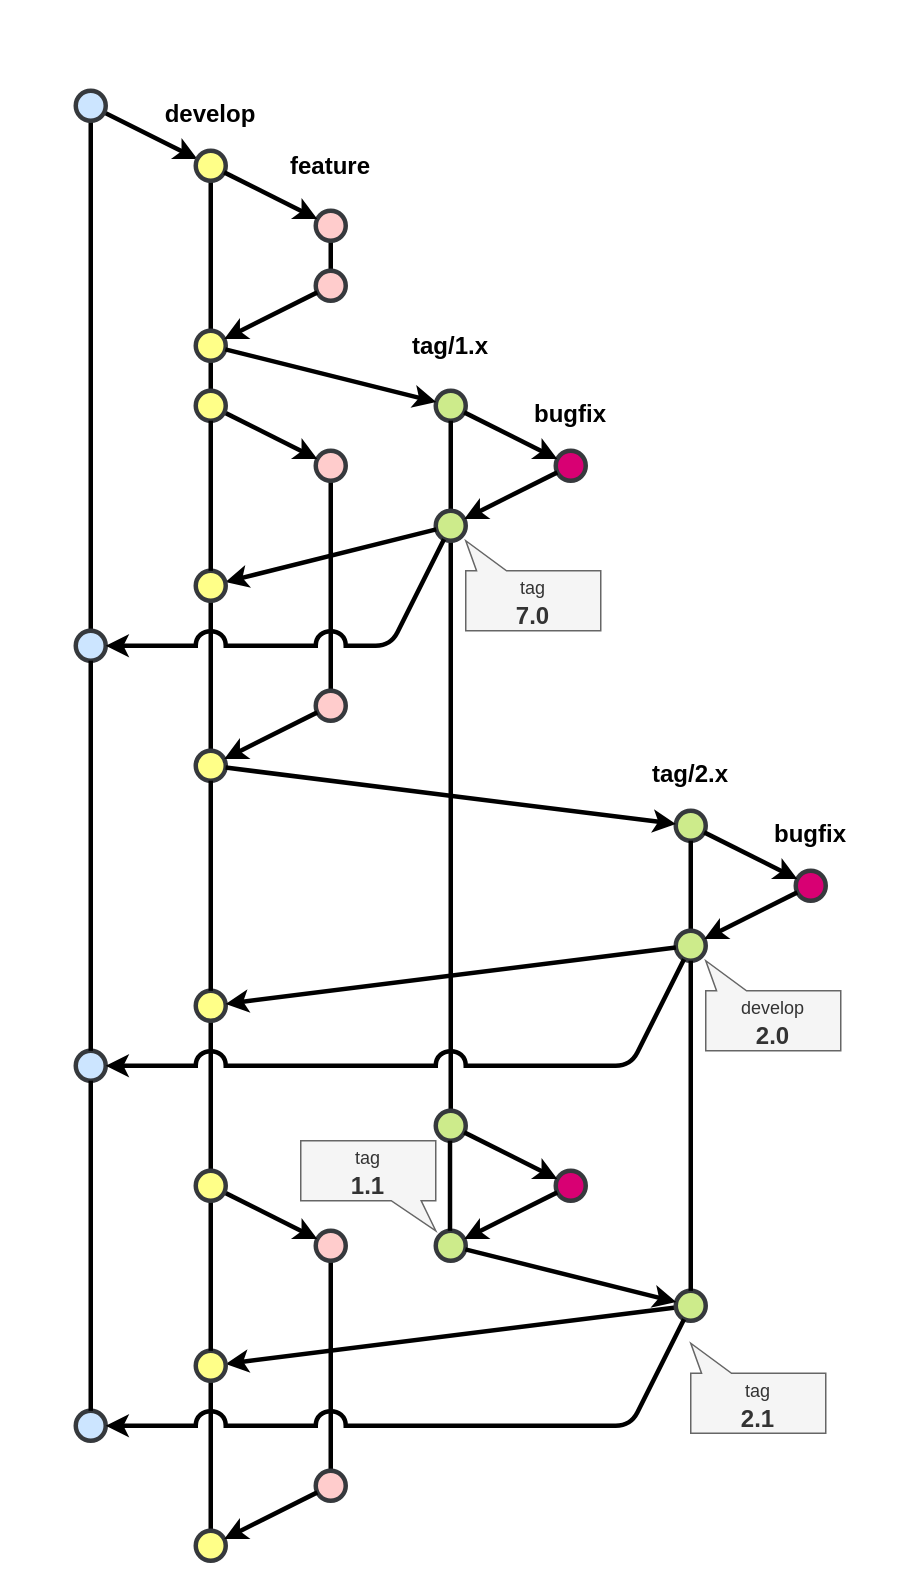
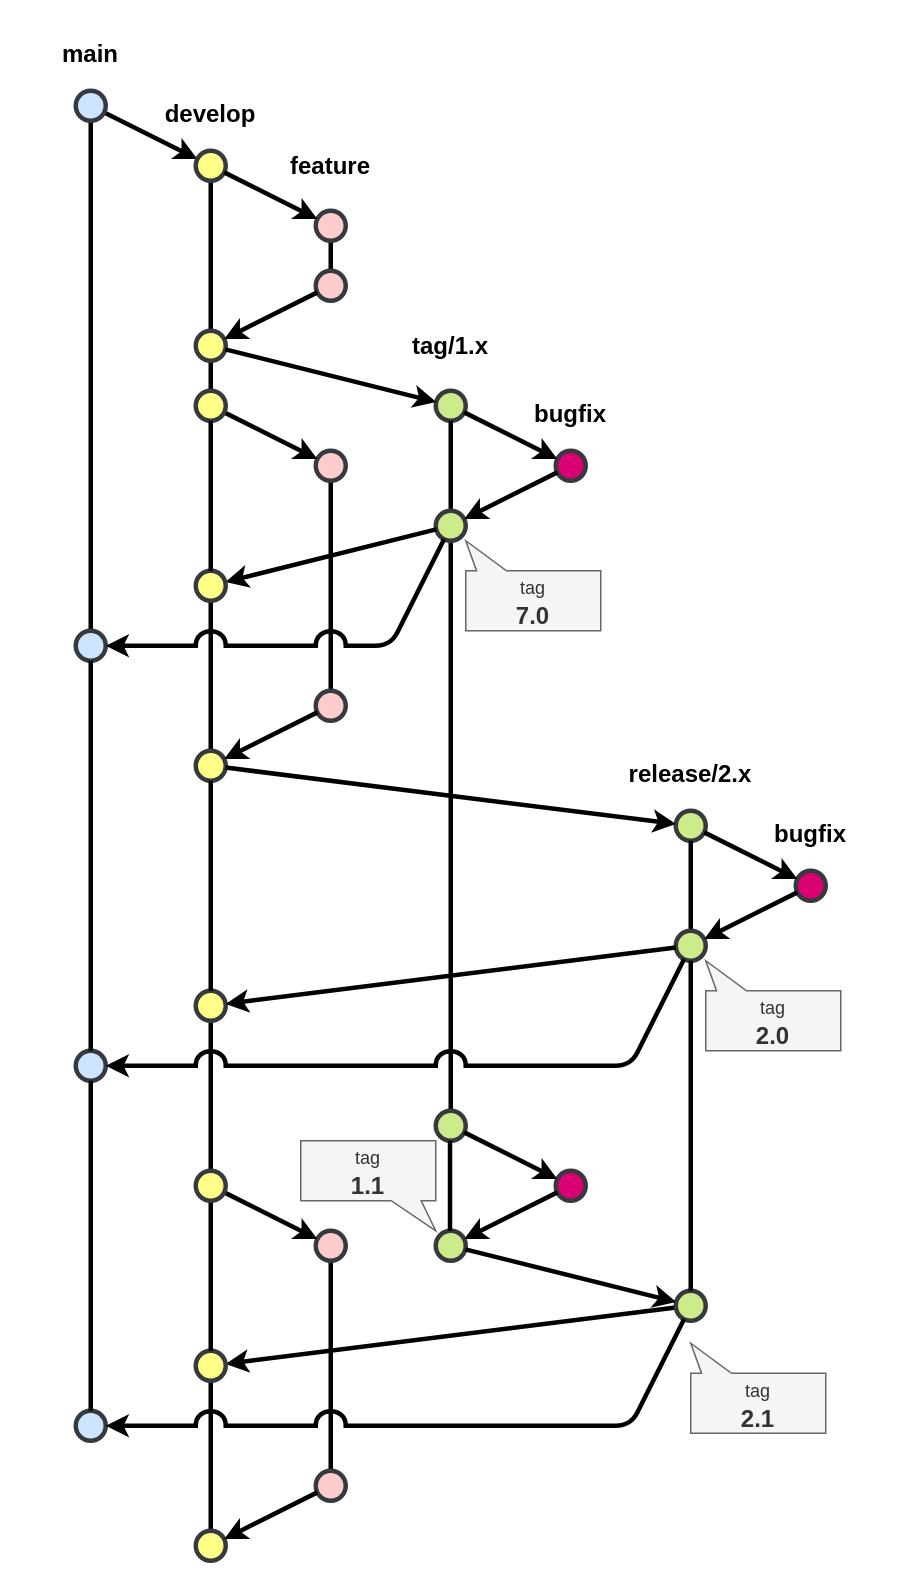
node "main": added
node "tag/2.x": label "tag/2.x" -> "release/2.x"
node "develop 2.0": label "develop 2.0" -> "tag 2.0"
